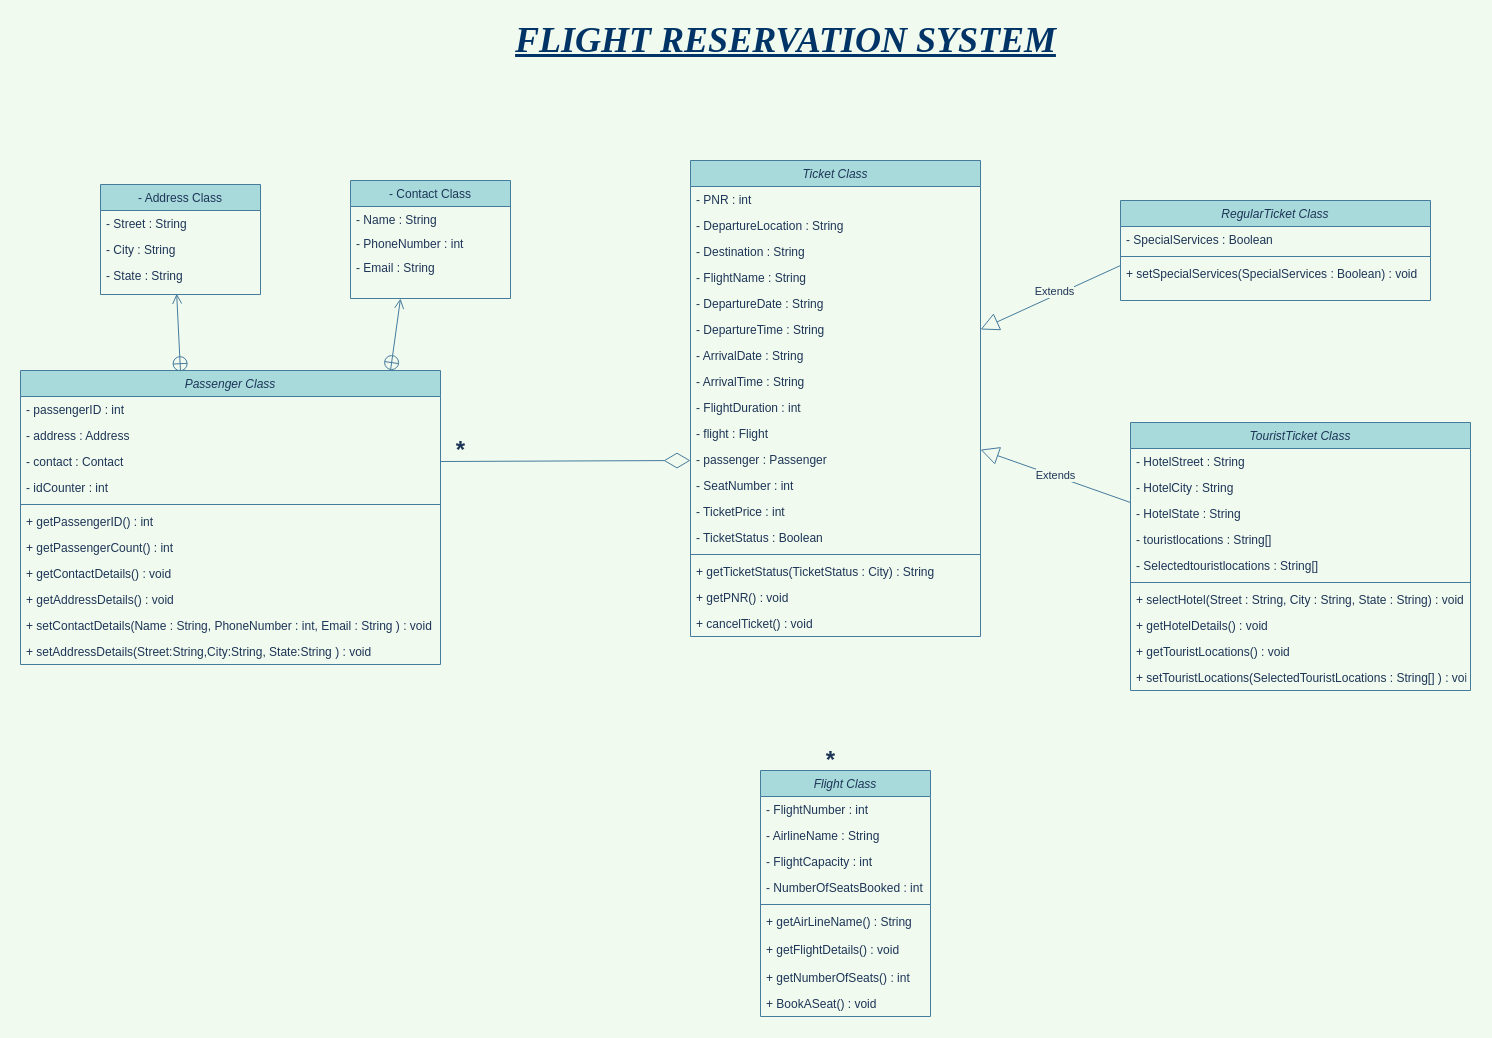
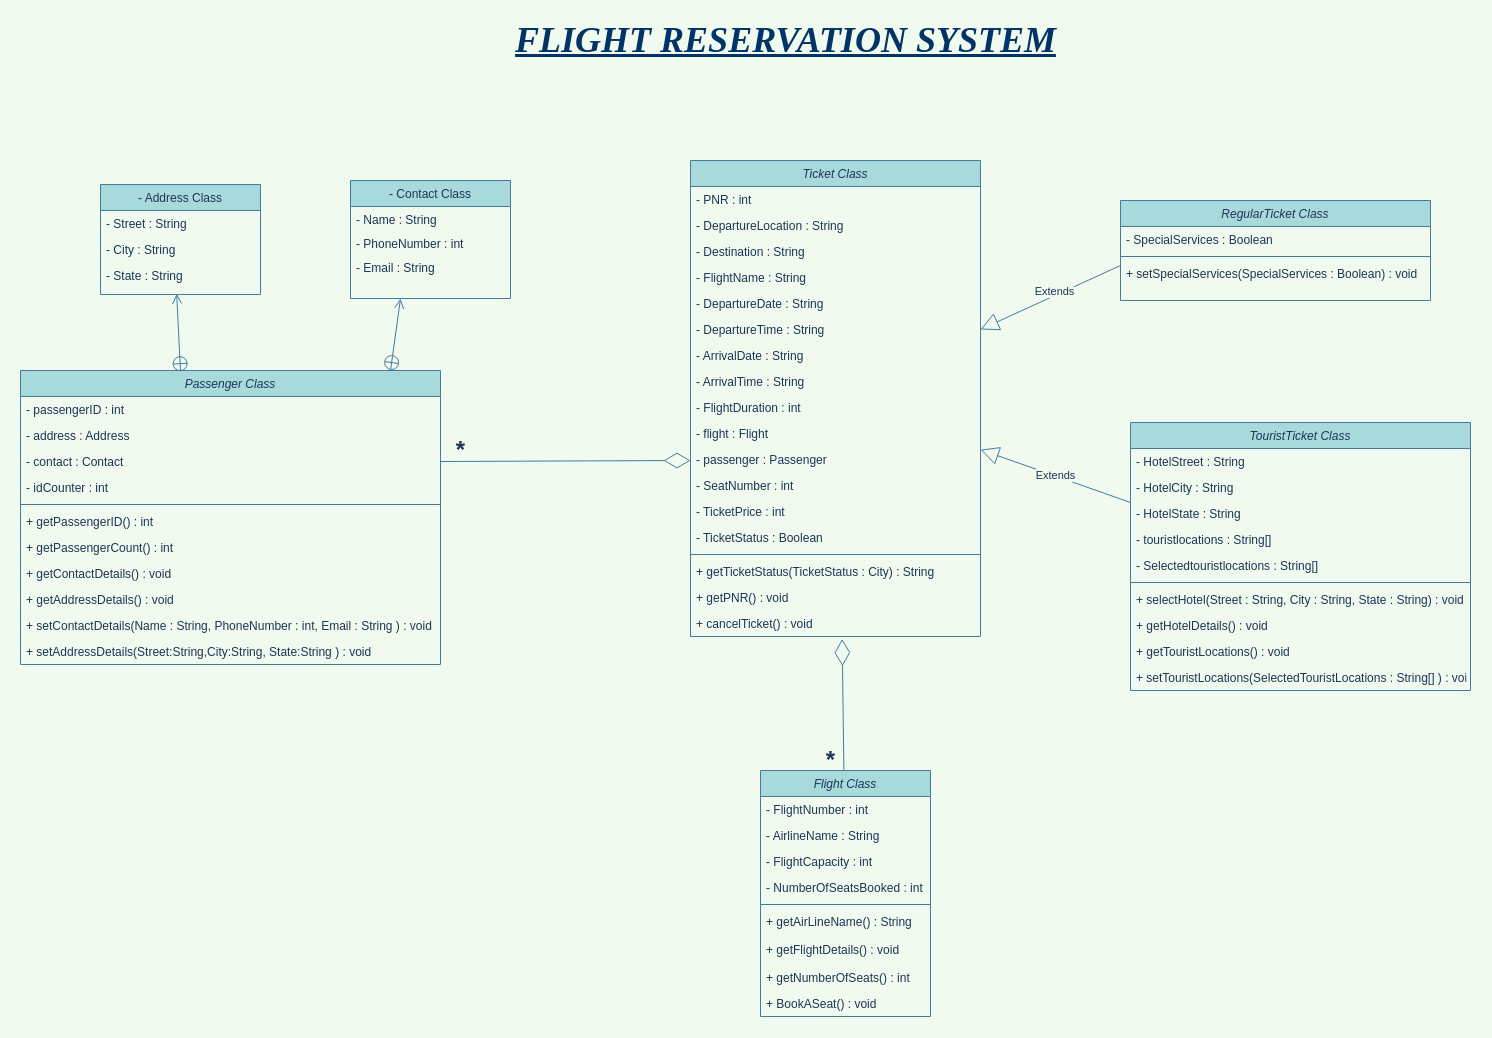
edge "Flight Class" -> "+ cancelTicket() : void": added
